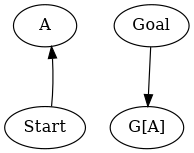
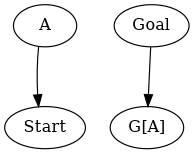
edge "Start" -> "A": reversed
